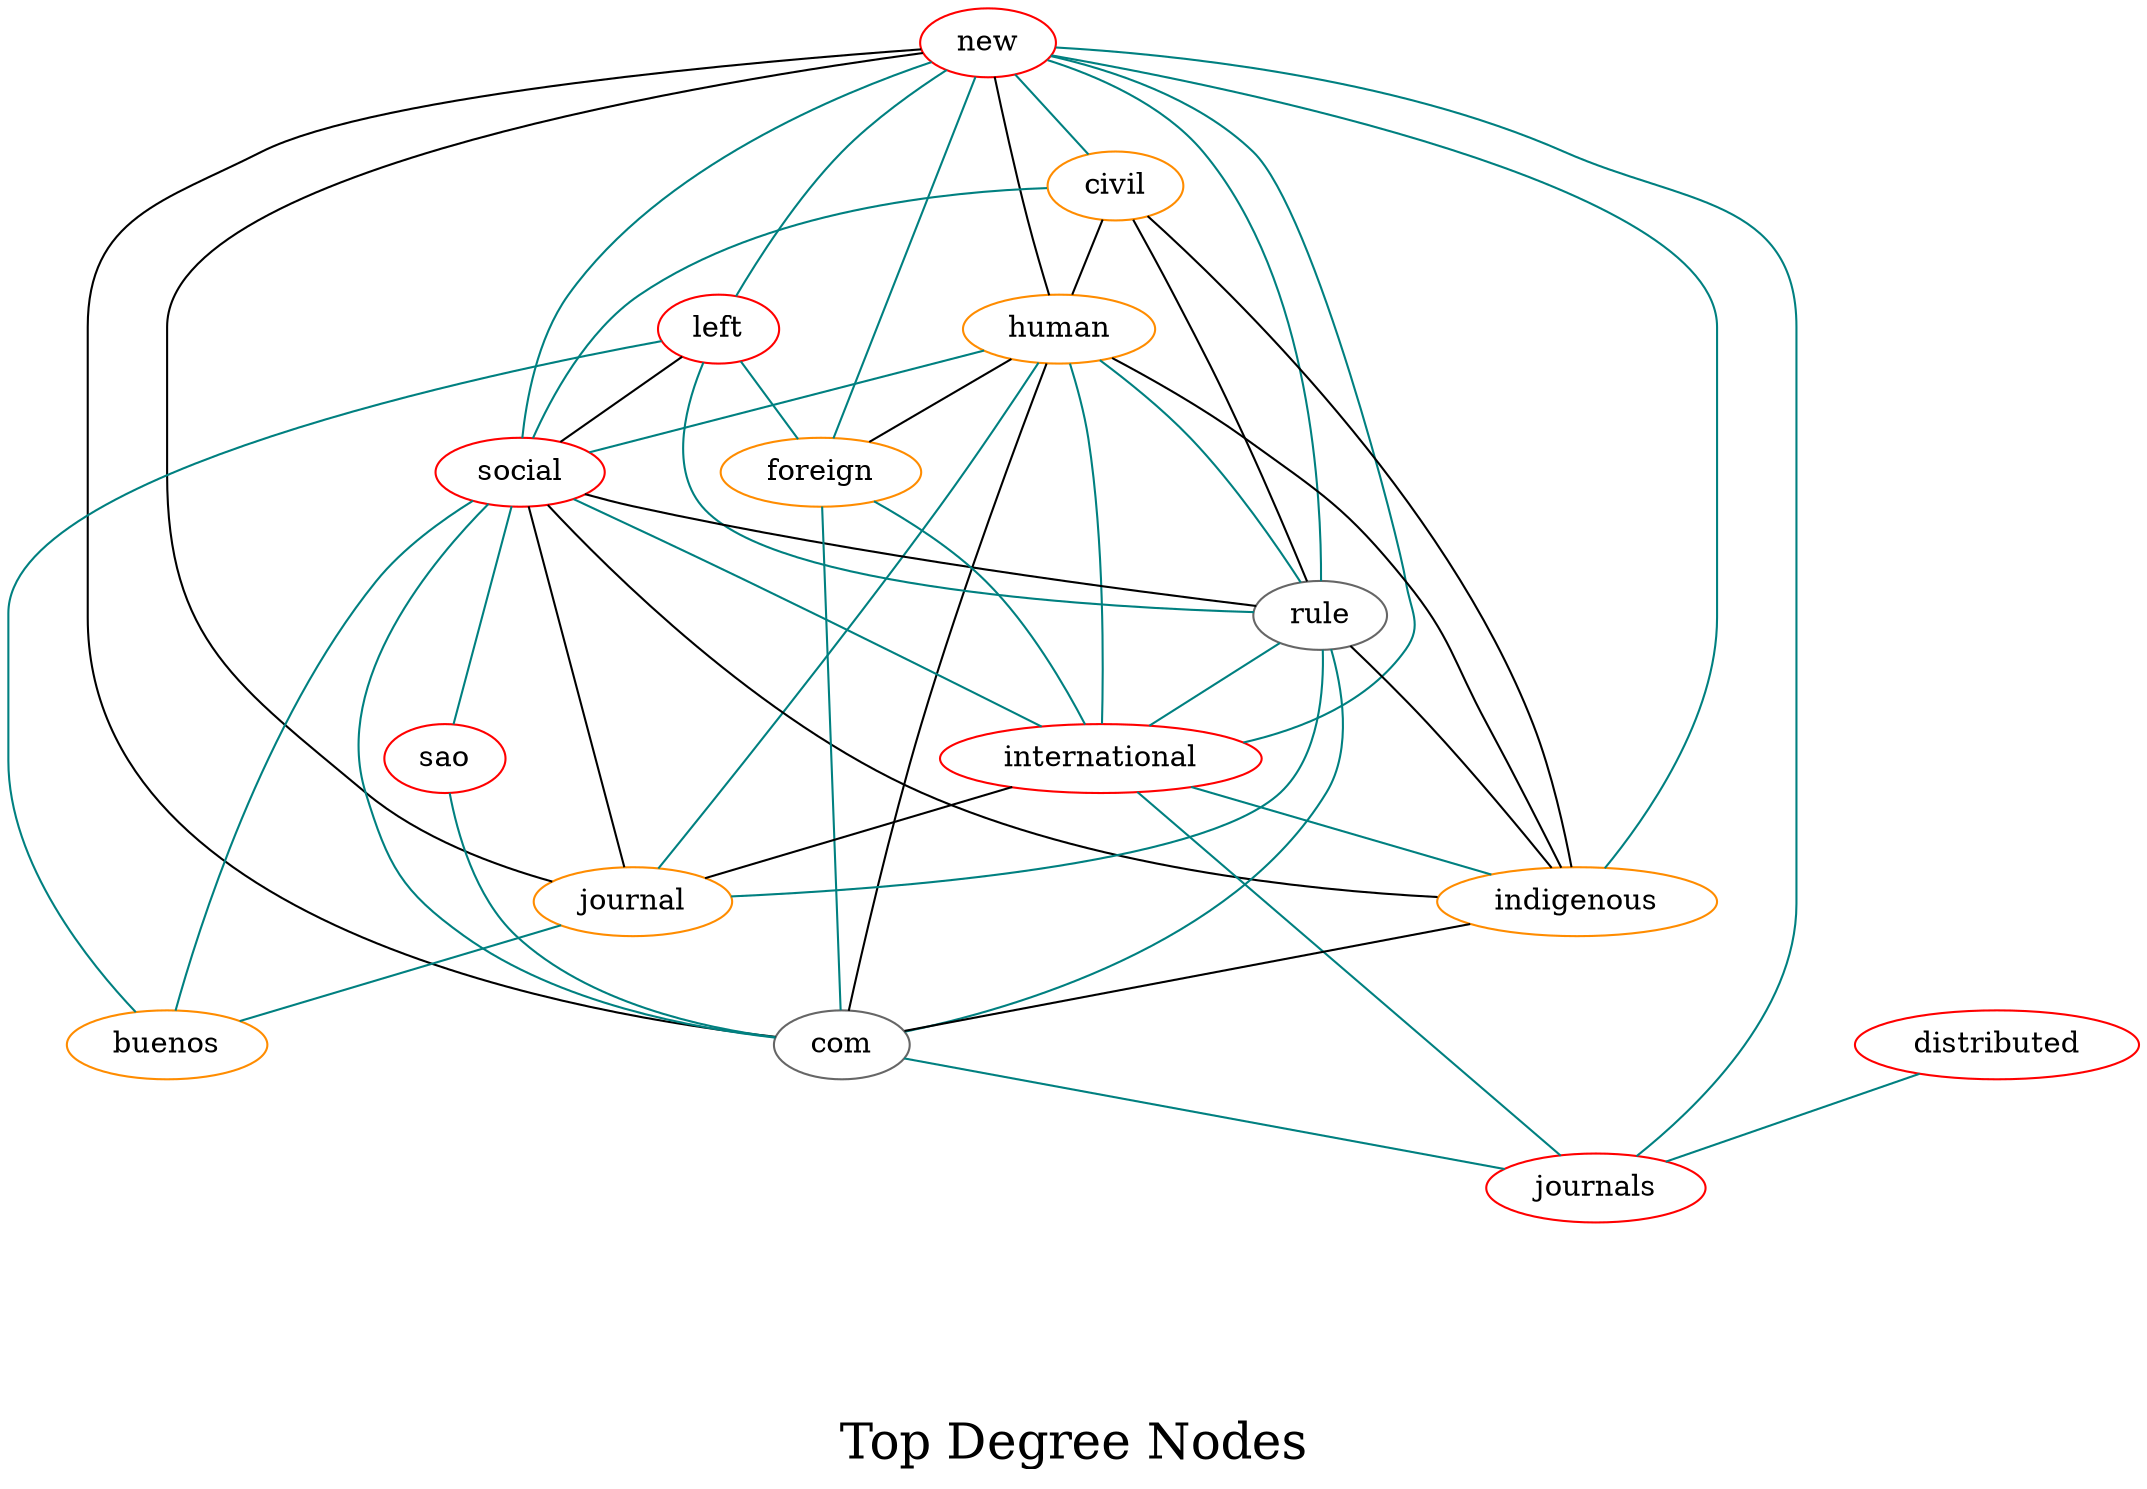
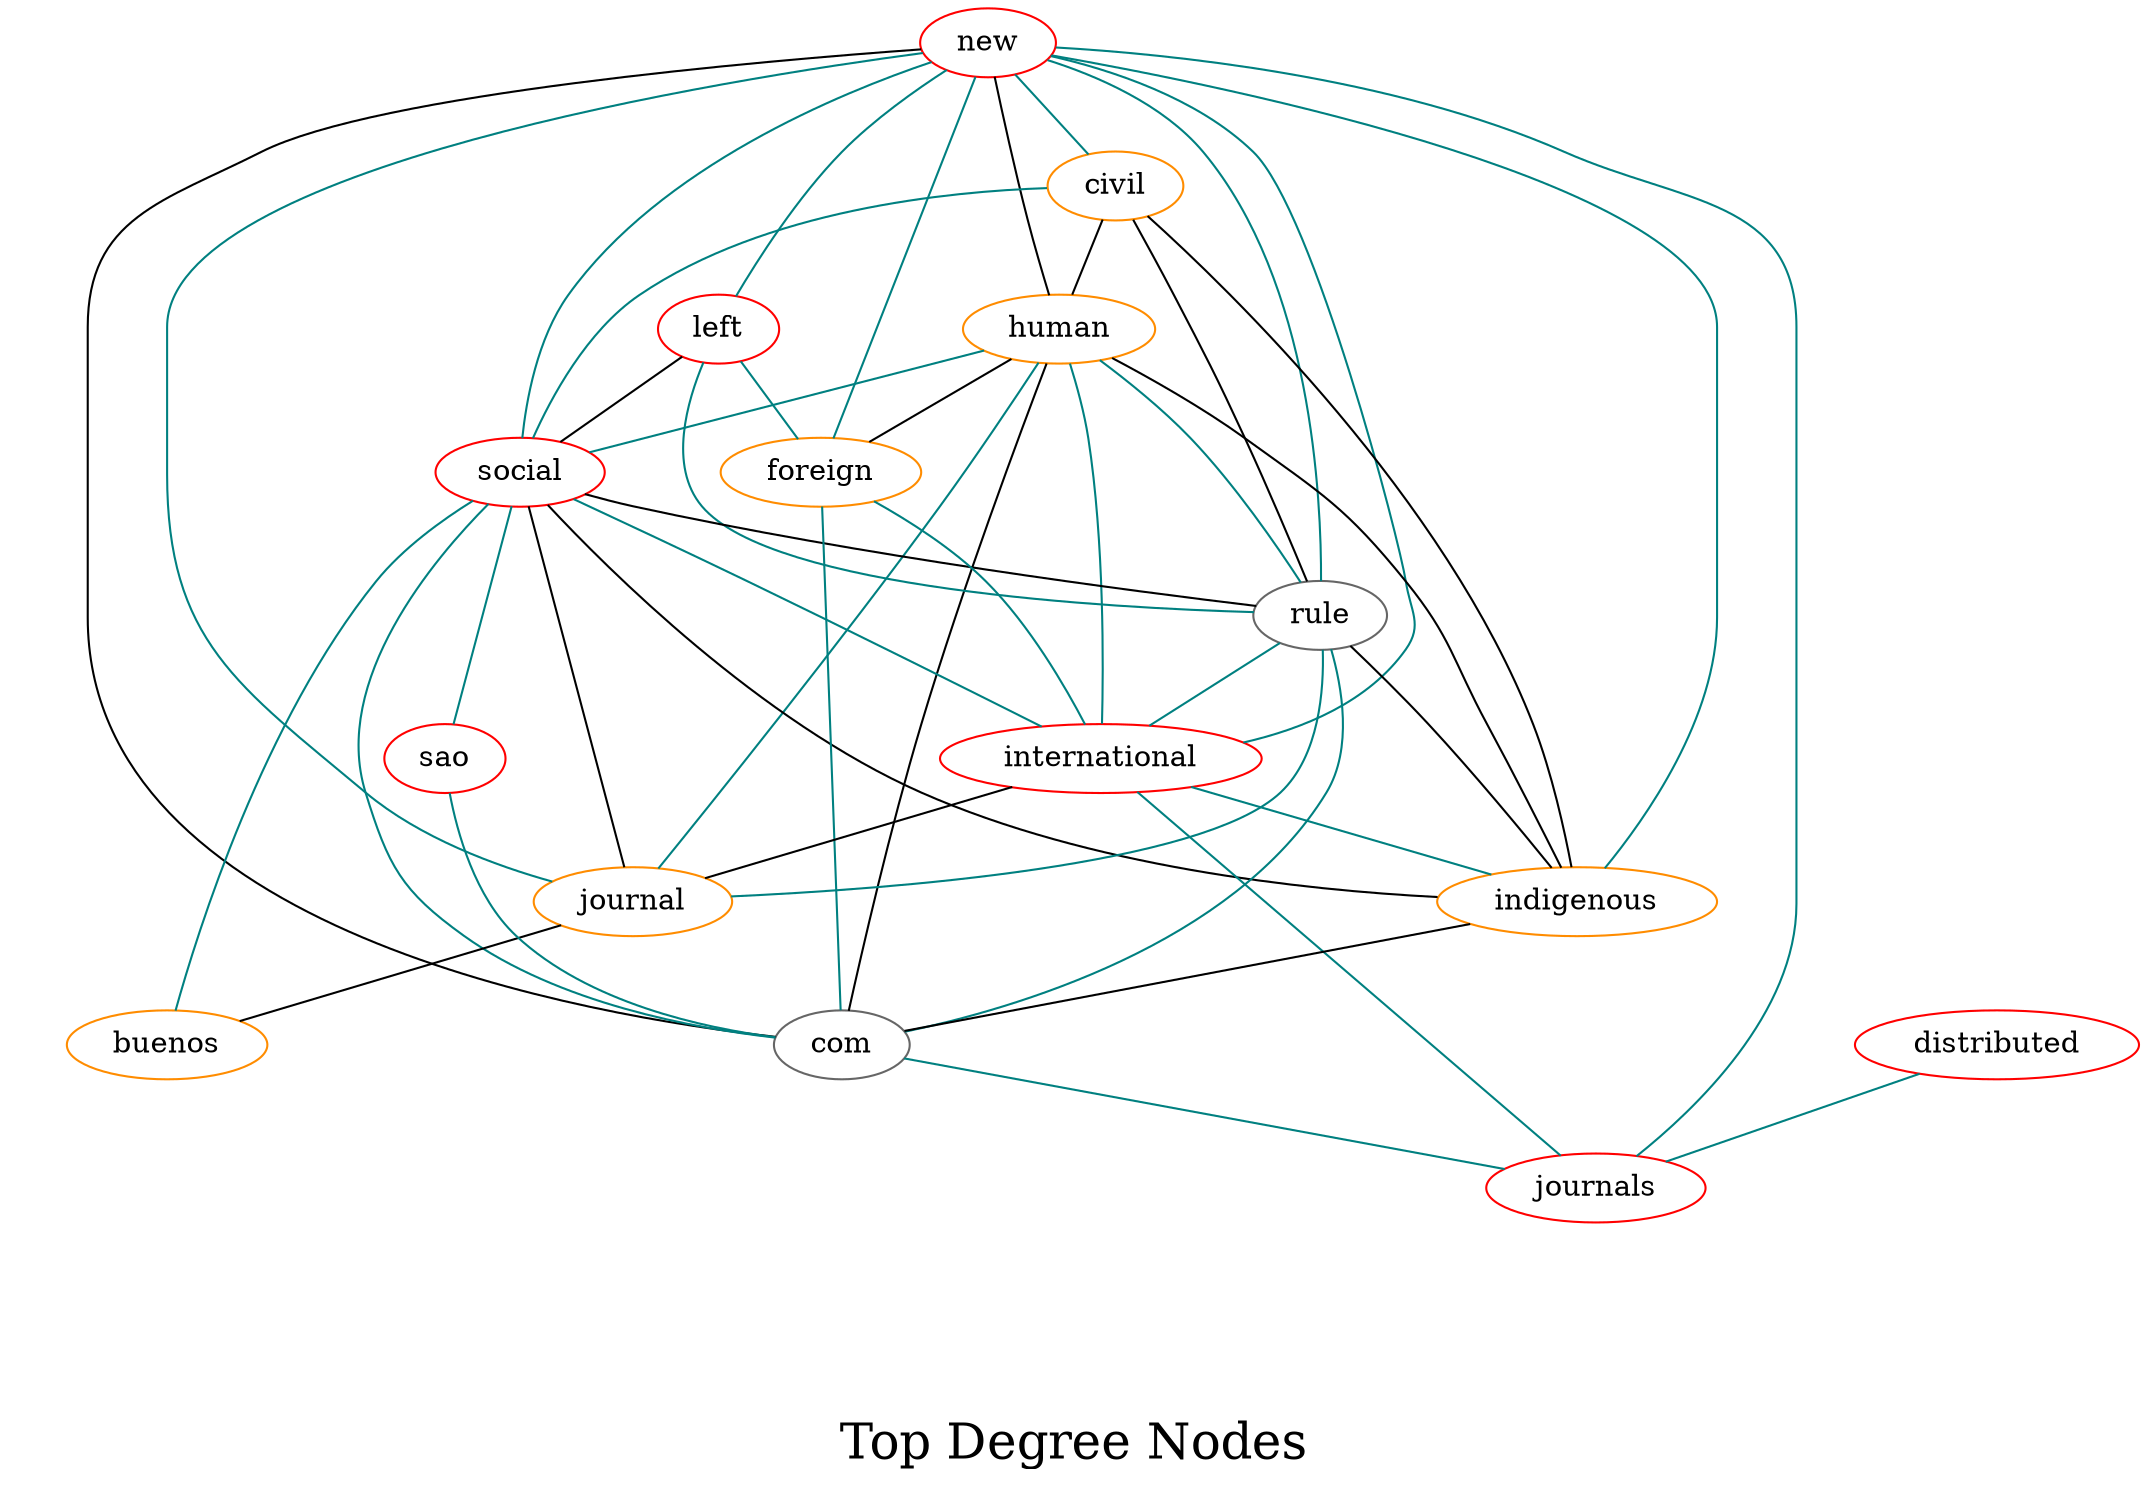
edge "new" -- "journal": color black -> teal
edge "left" -- "buenos": removed
edge "journal" -- "buenos": color teal -> black
